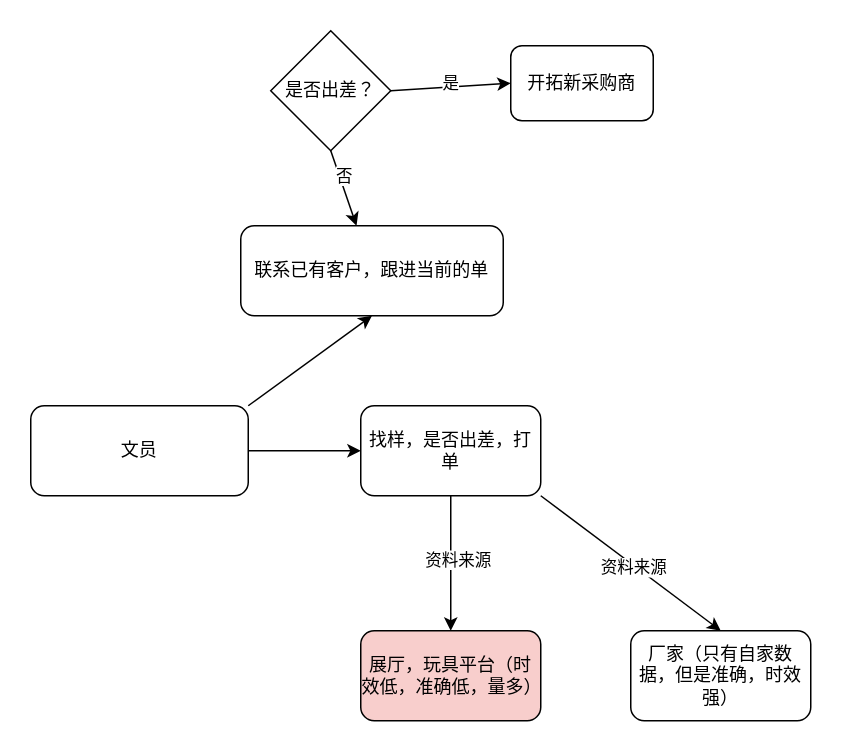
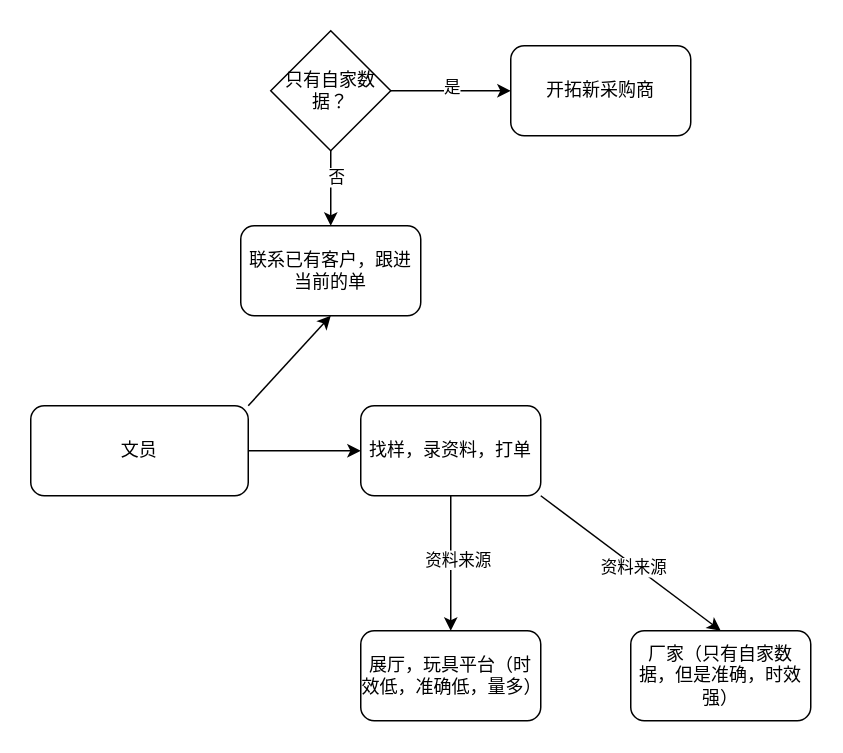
node "开拓新采购商": size 143x75 -> 180x90
node "是否出差？": label "是否出差？" -> "只有自家数据？"
node "联系已有客户，跟进当前的单": size 263x90 -> 180x90
node "找样，是否出差，打单": label "找样，是否出差，打单" -> "找样，录资料，打单"
node "展厅，玩具平台（时效低，准确低，量多）": fillcolor #f8cecc -> #ffffff
